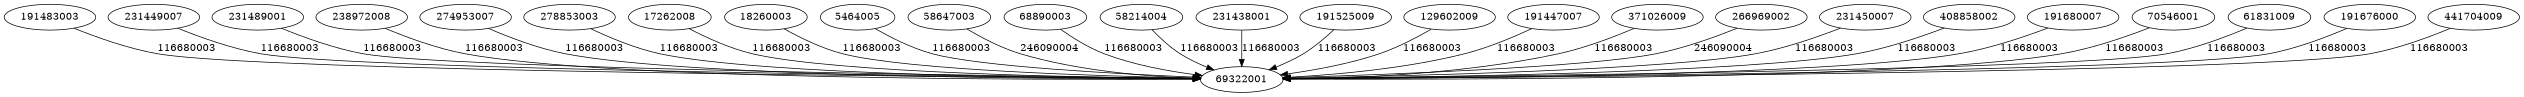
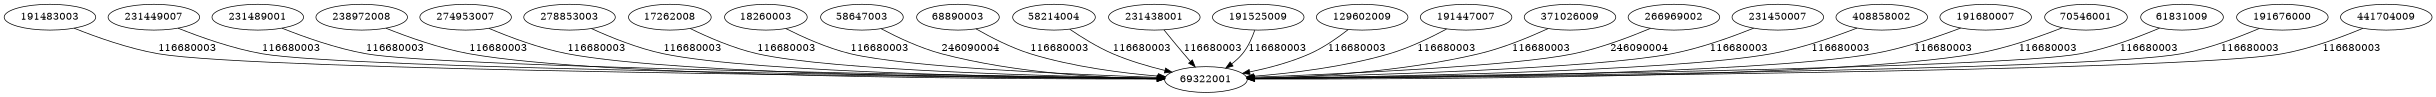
node "5464005": removed
